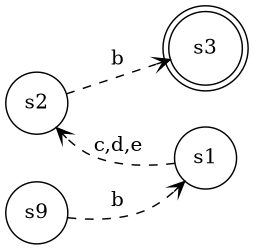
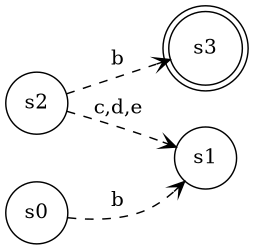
edge "s1" -> "s2": reversed
node "s9": label "s9" -> "s0"
